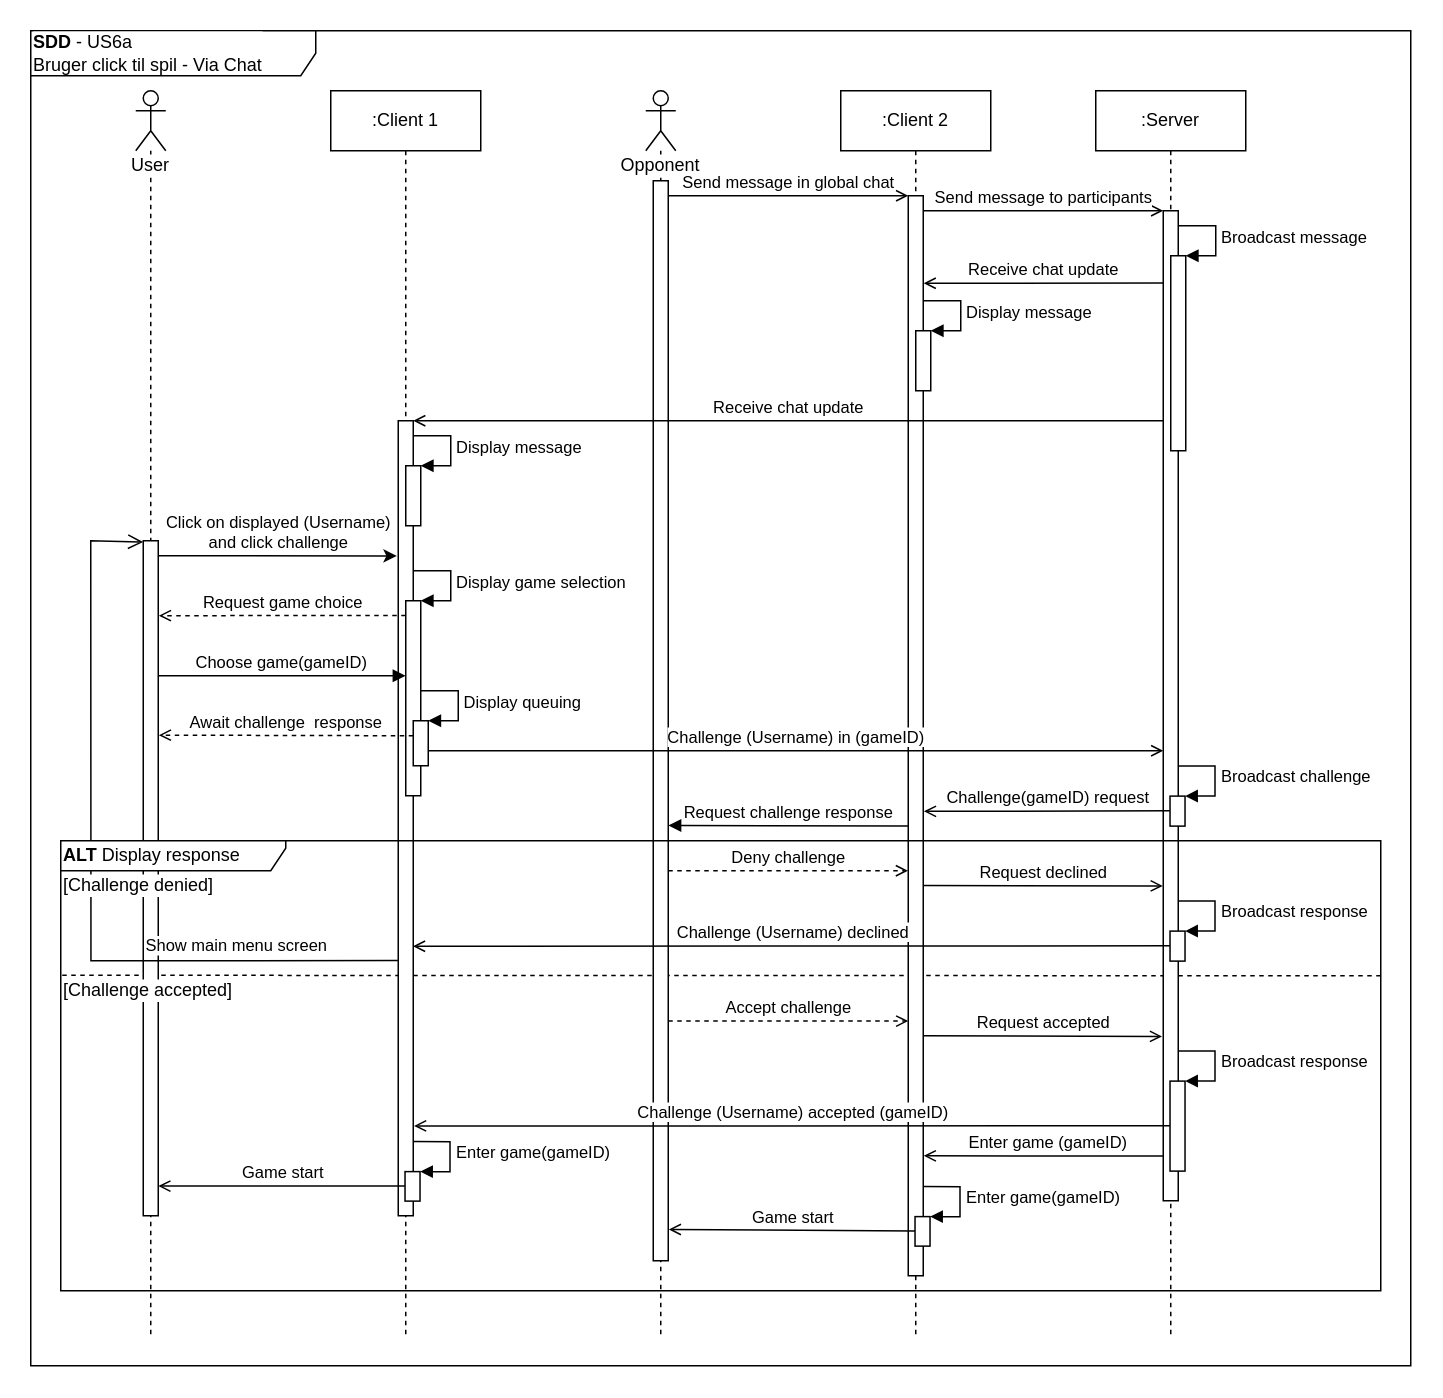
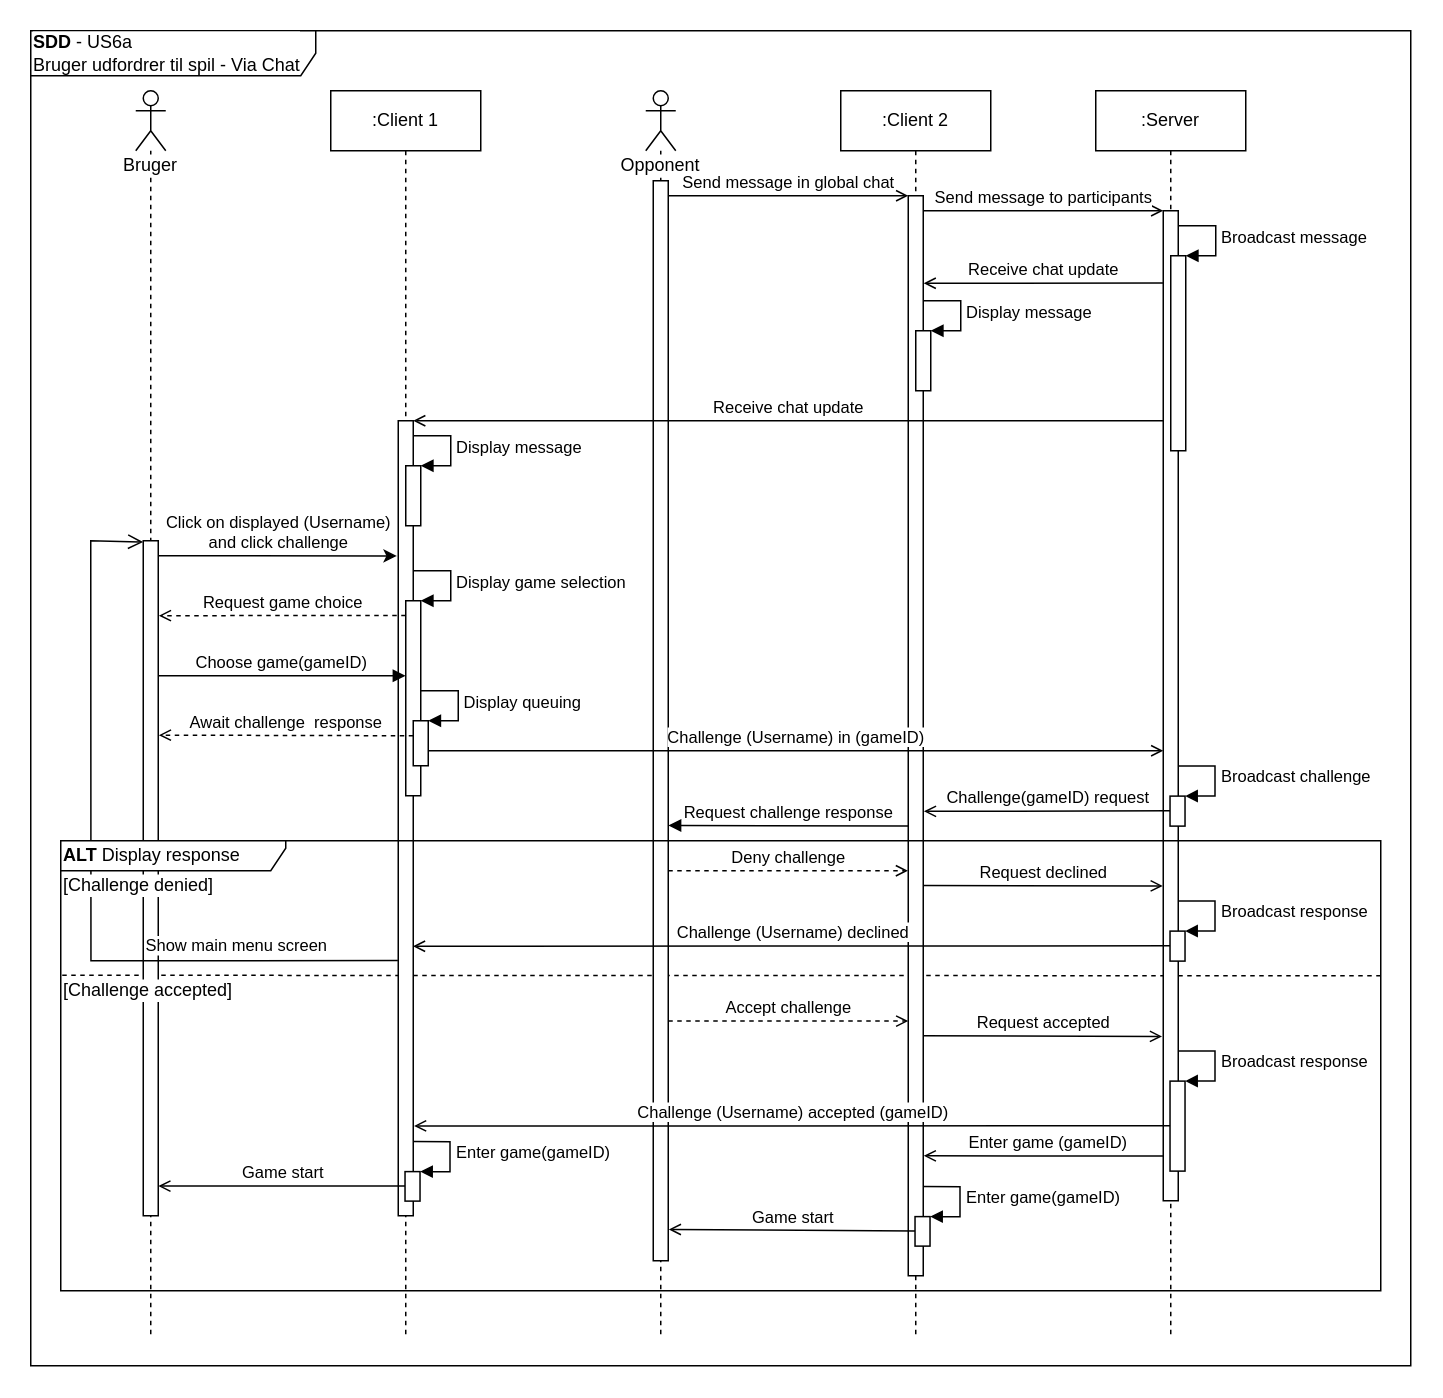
node "SDD - US6a Bruger click til spil - Via Chat": label "SDD - US6a Bruger click til spil - Via Chat" -> "SDD - US6a Bruger udfordrer til spil - Via Chat"
node "User": label "User" -> "Bruger"
